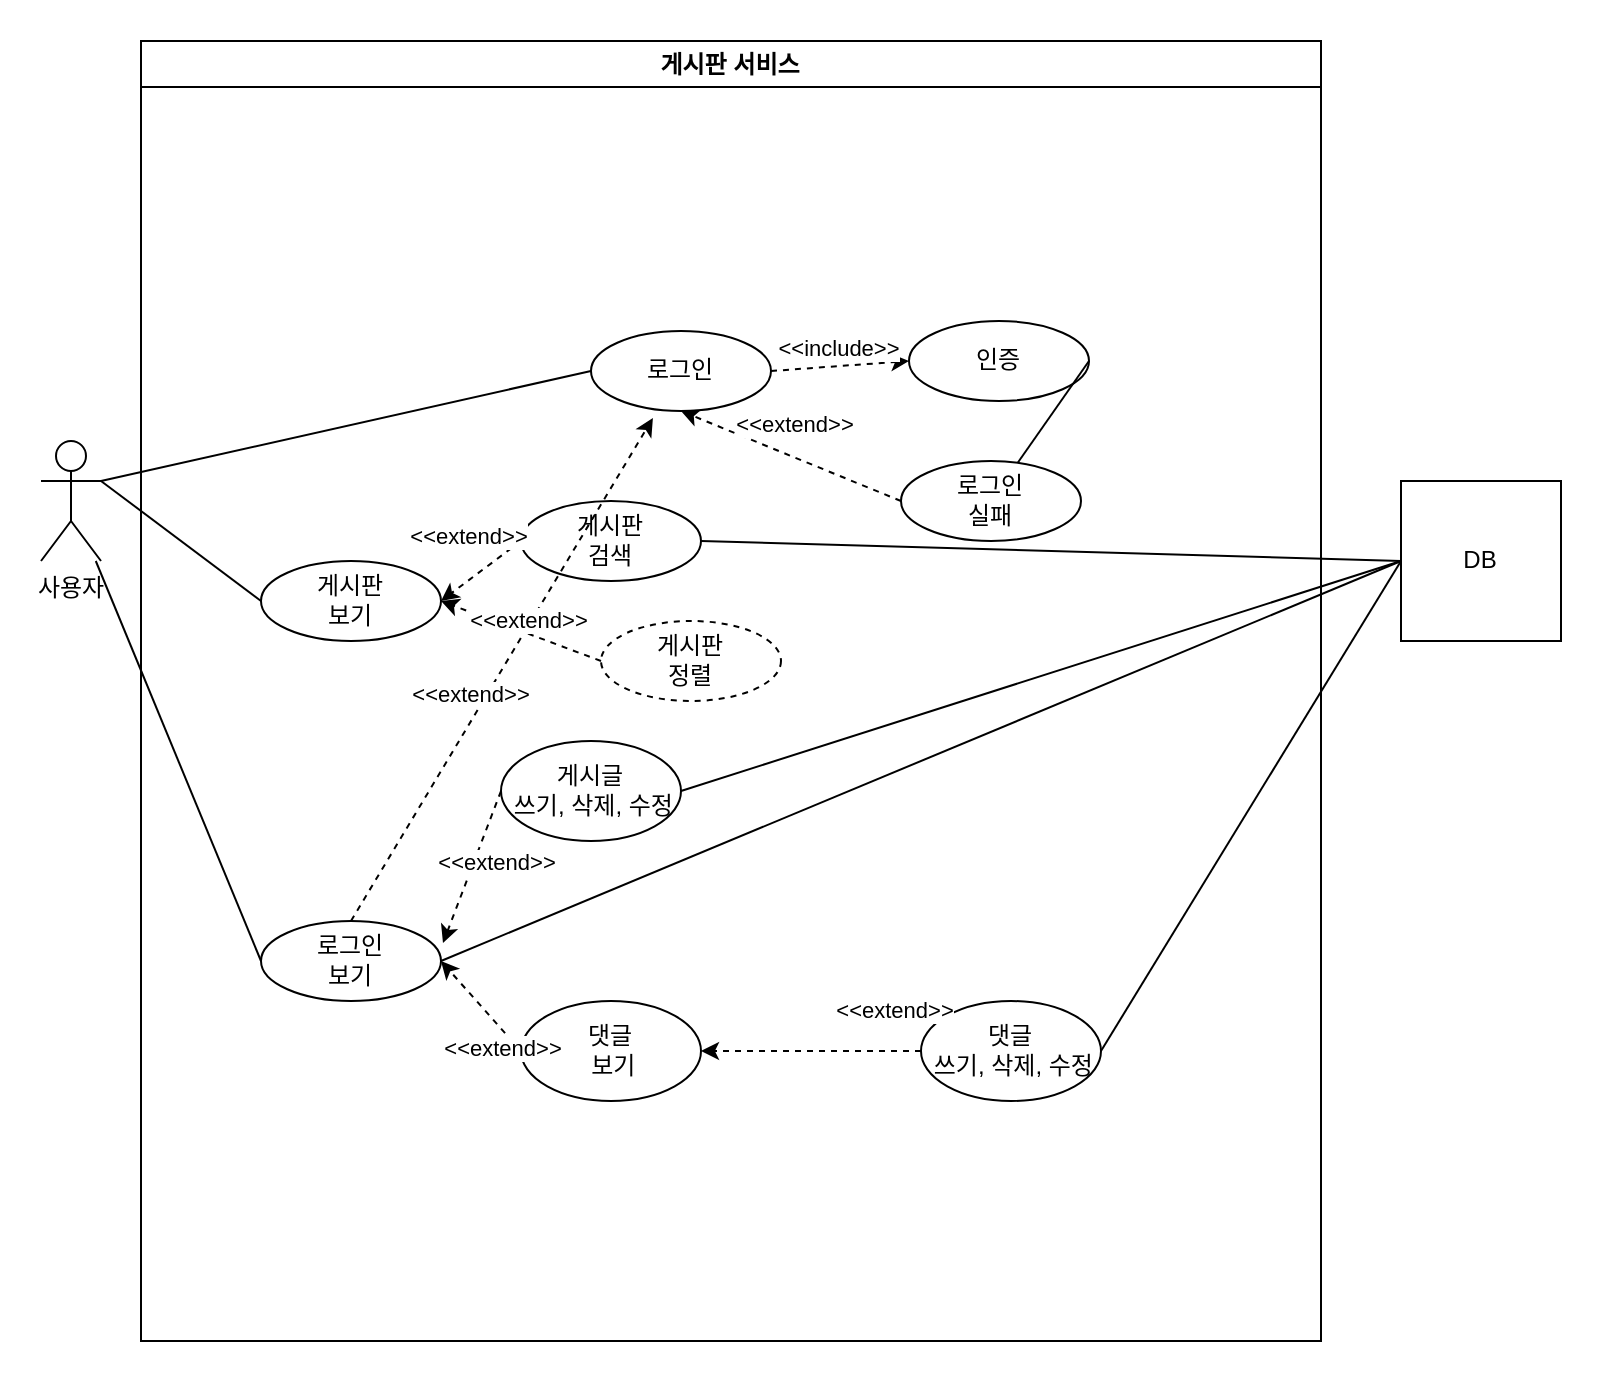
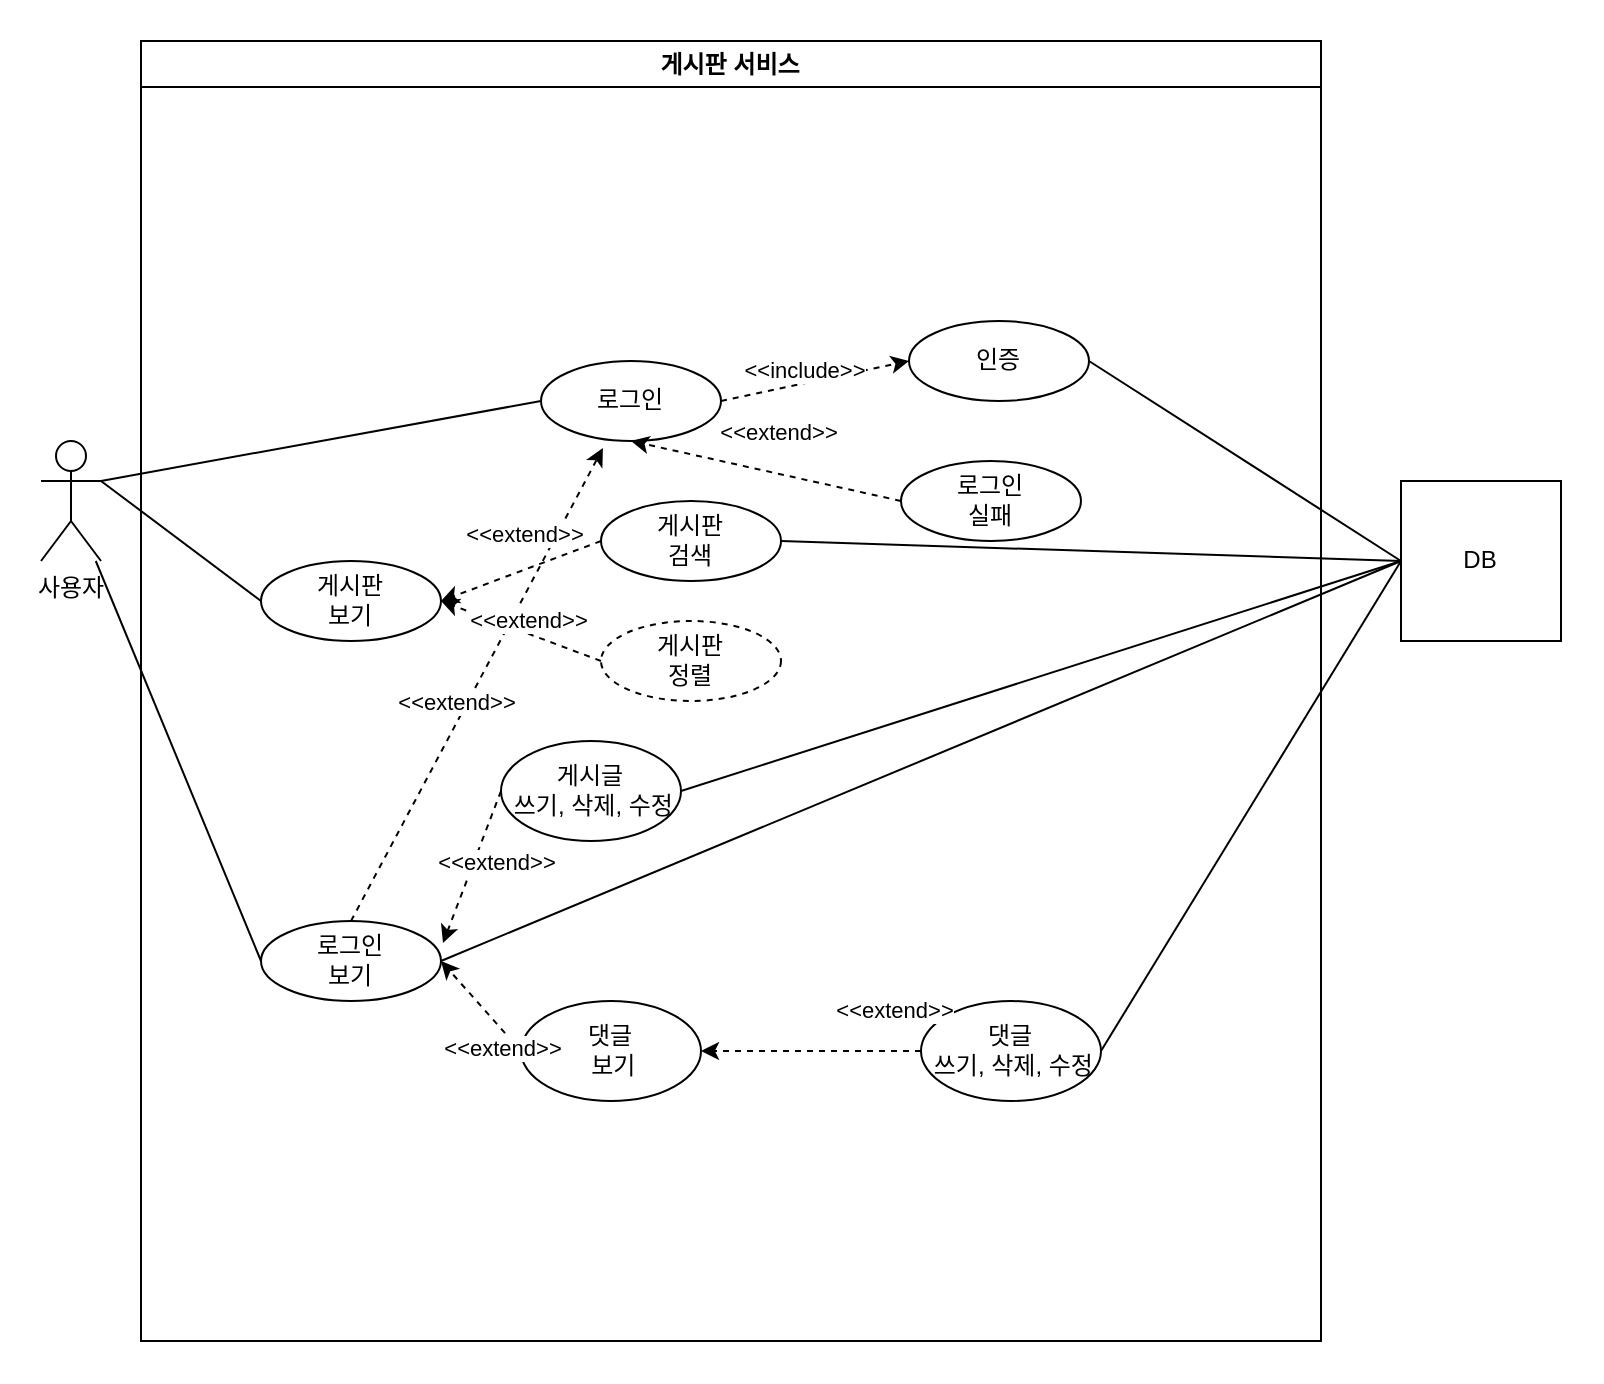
node "로그인": moved (681, 371) -> (631, 401)
edge "인증" -- "로그인 실패": now "인증" -- "DB"
node "게시판 검색": moved (611, 541) -> (691, 541)
